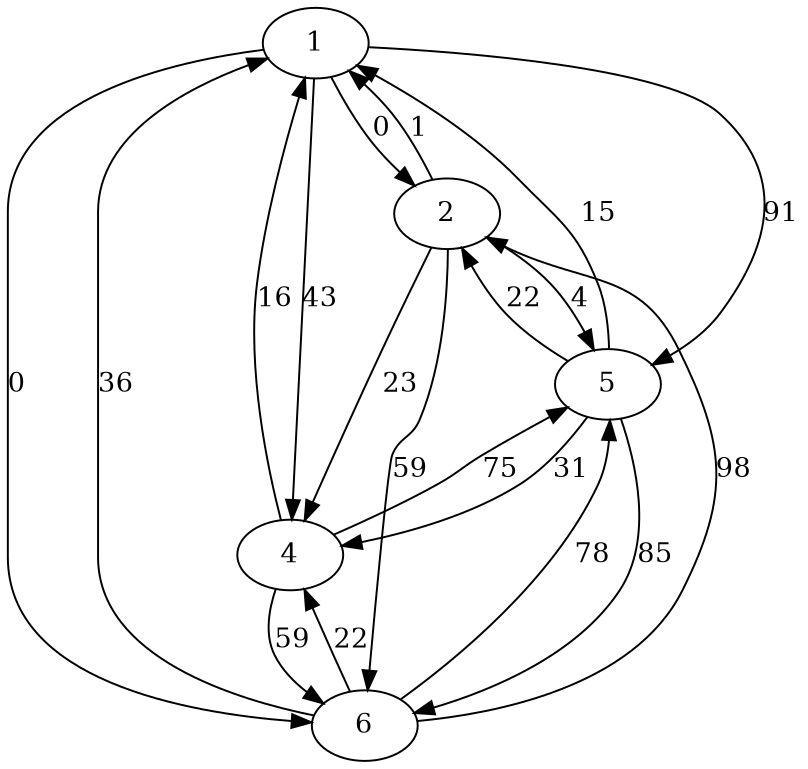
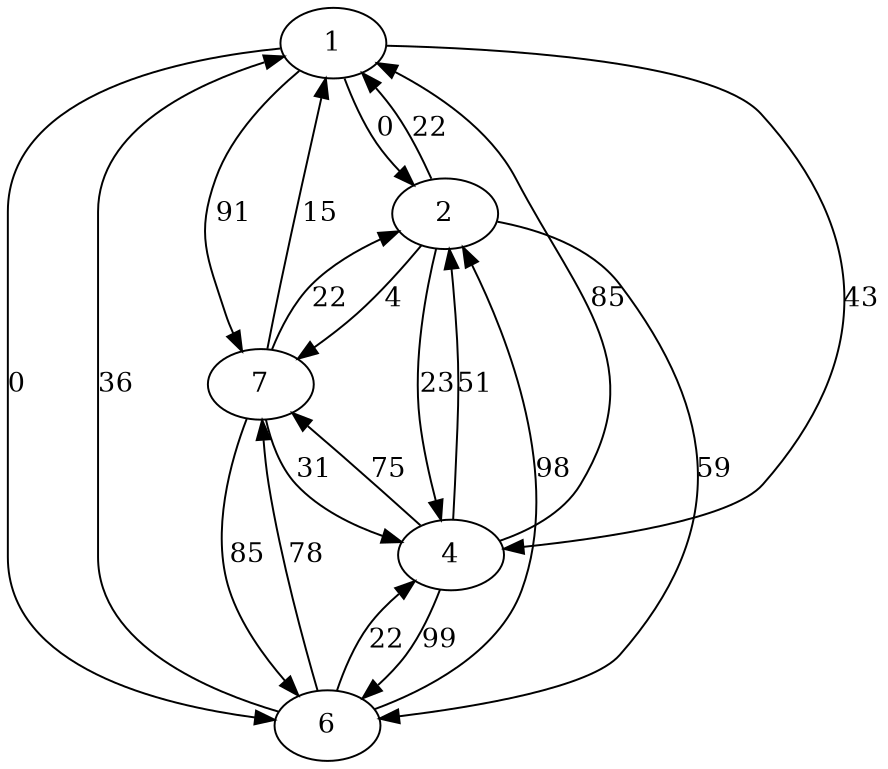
edge "2" -> "1": label "1" -> "22"
edge "4" -> "1": label "16" -> "85"
node "5": label "5" -> "7"
edge "4" -> "2": added, label "51"
edge "4" -> "6": label "59" -> "99"
